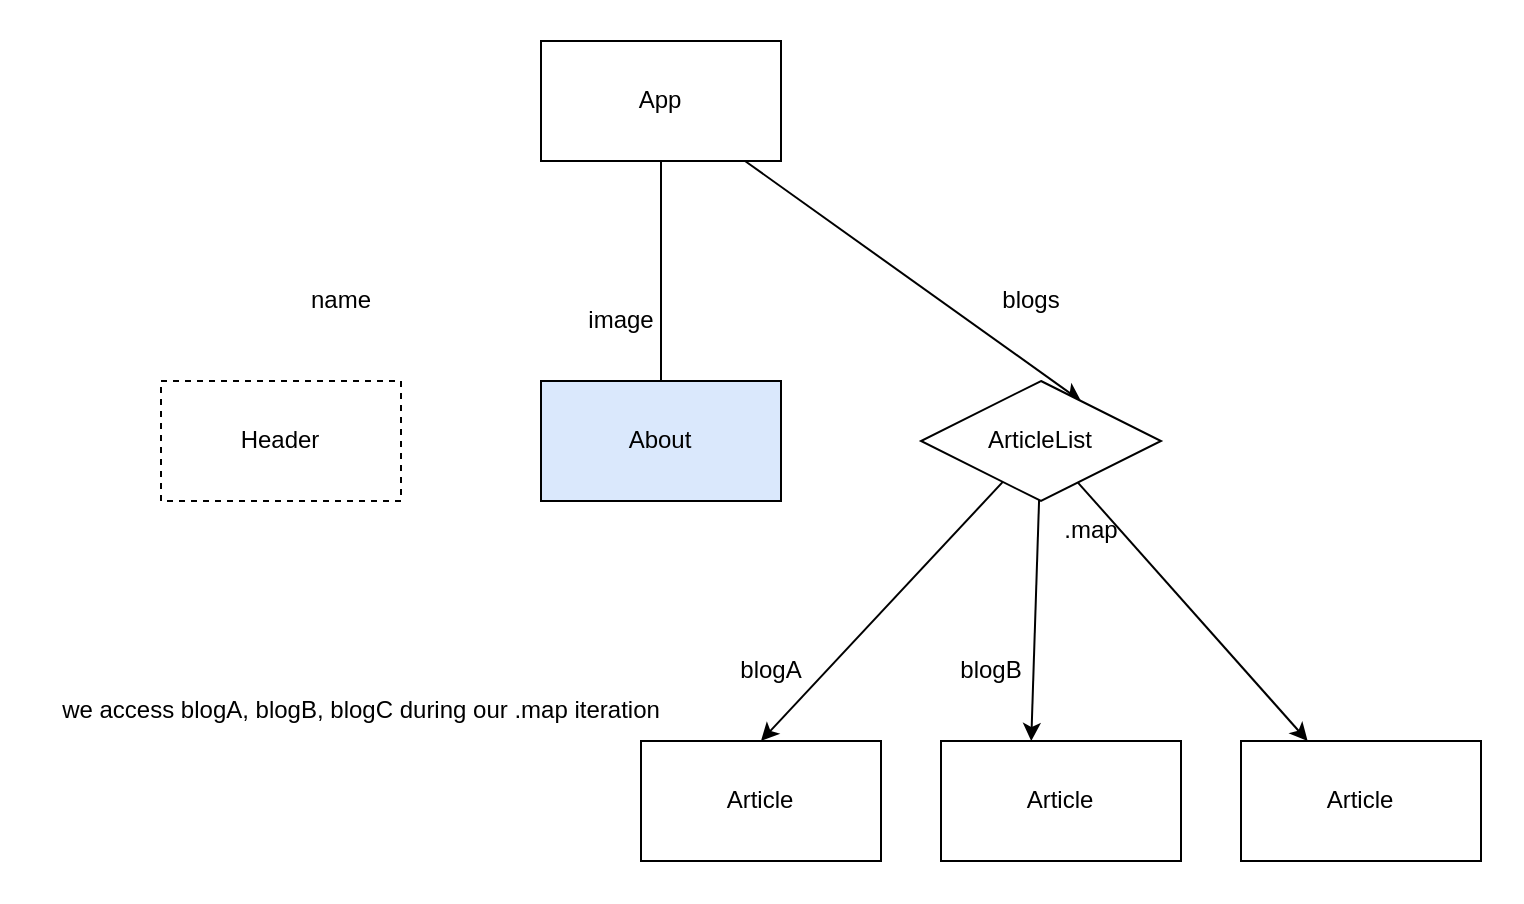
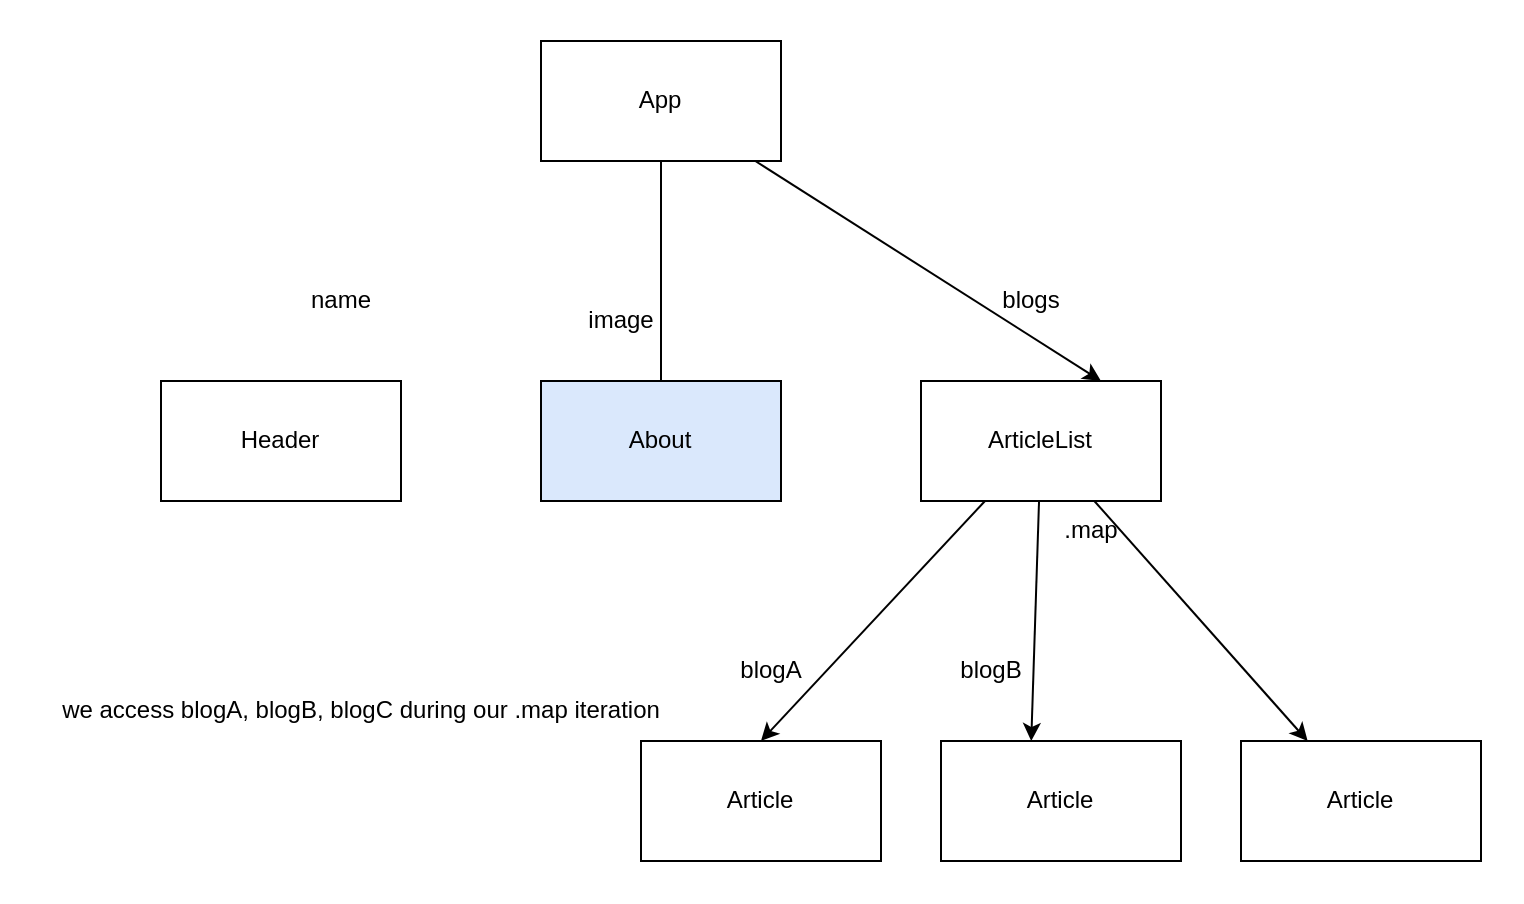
node "Header": style dashed -> solid
node "ArticleList": shape diamond -> rectangle
